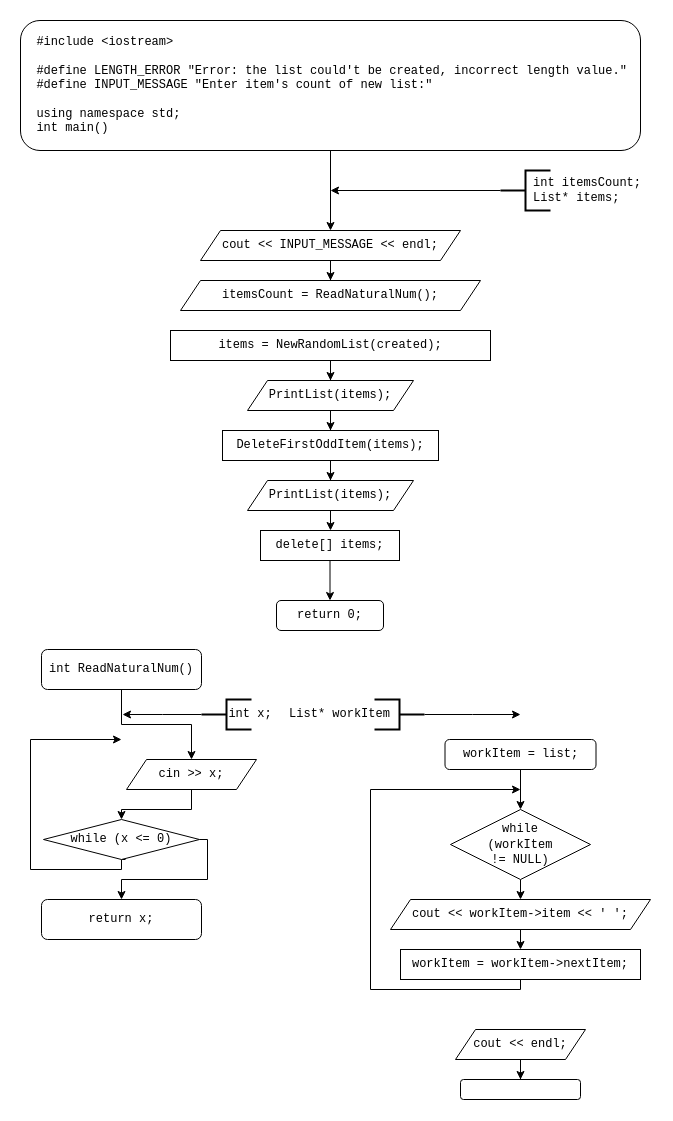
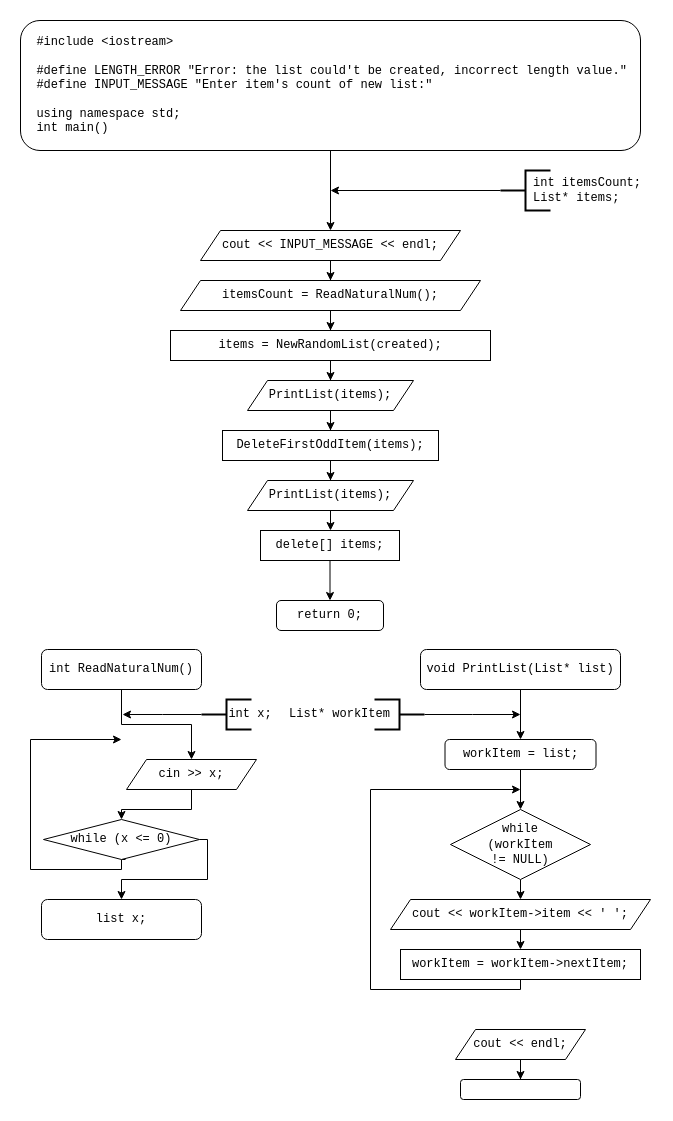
edge "itemsCount = ReadNaturalNum();" -> "items = NewRandomList(created);": added
node "void PrintList(List* list)": added
edge "void PrintList(List* list)" -> "workItem = list;": added
node "return x;": label "return x;" -> "list x;"
